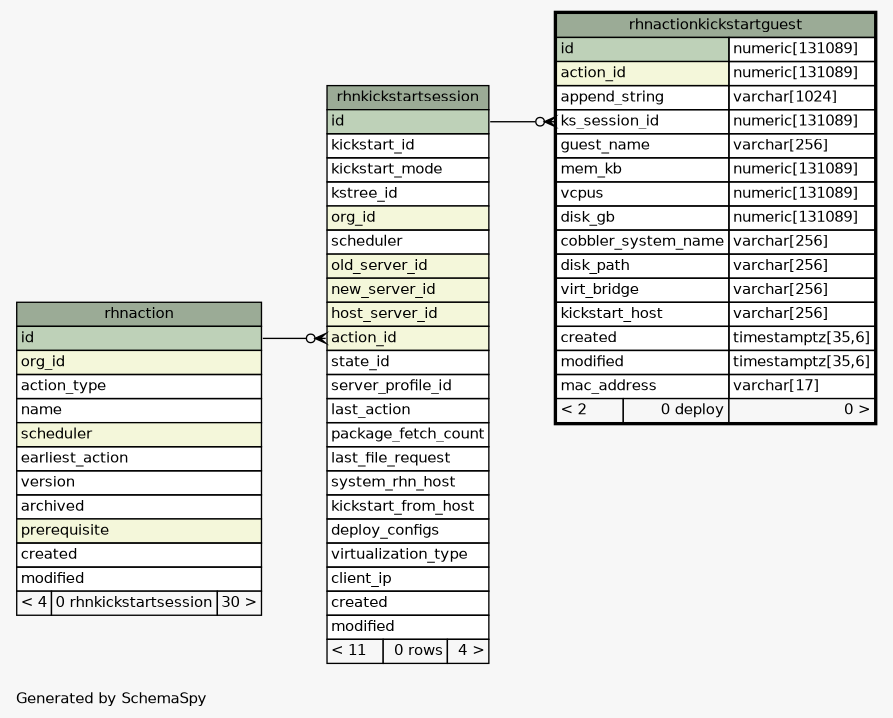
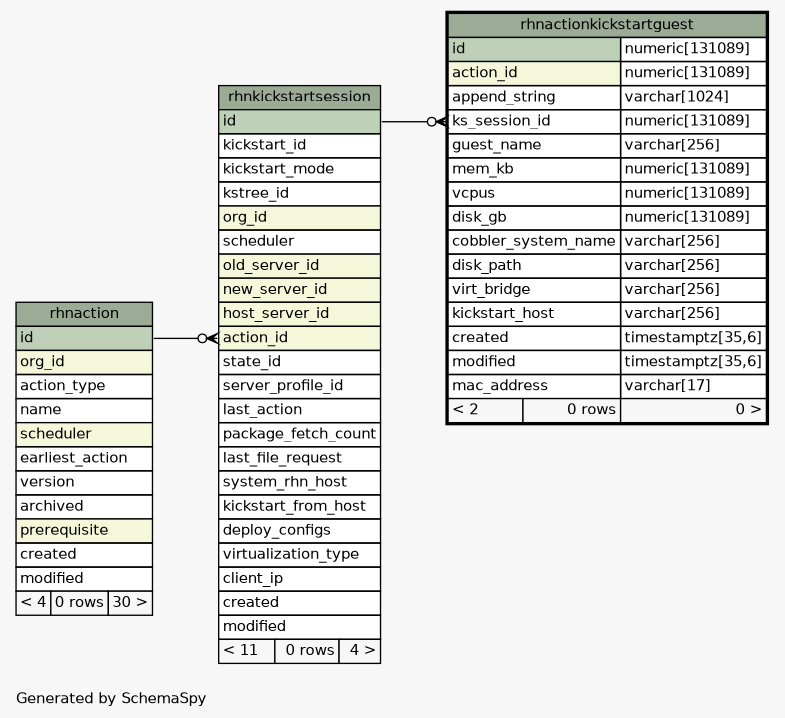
node "rhnactionkickstartguest": text "0 deploy" -> "0 rows"
node "rhnaction": text "0 rhnkickstartsession" -> "0 rows"
